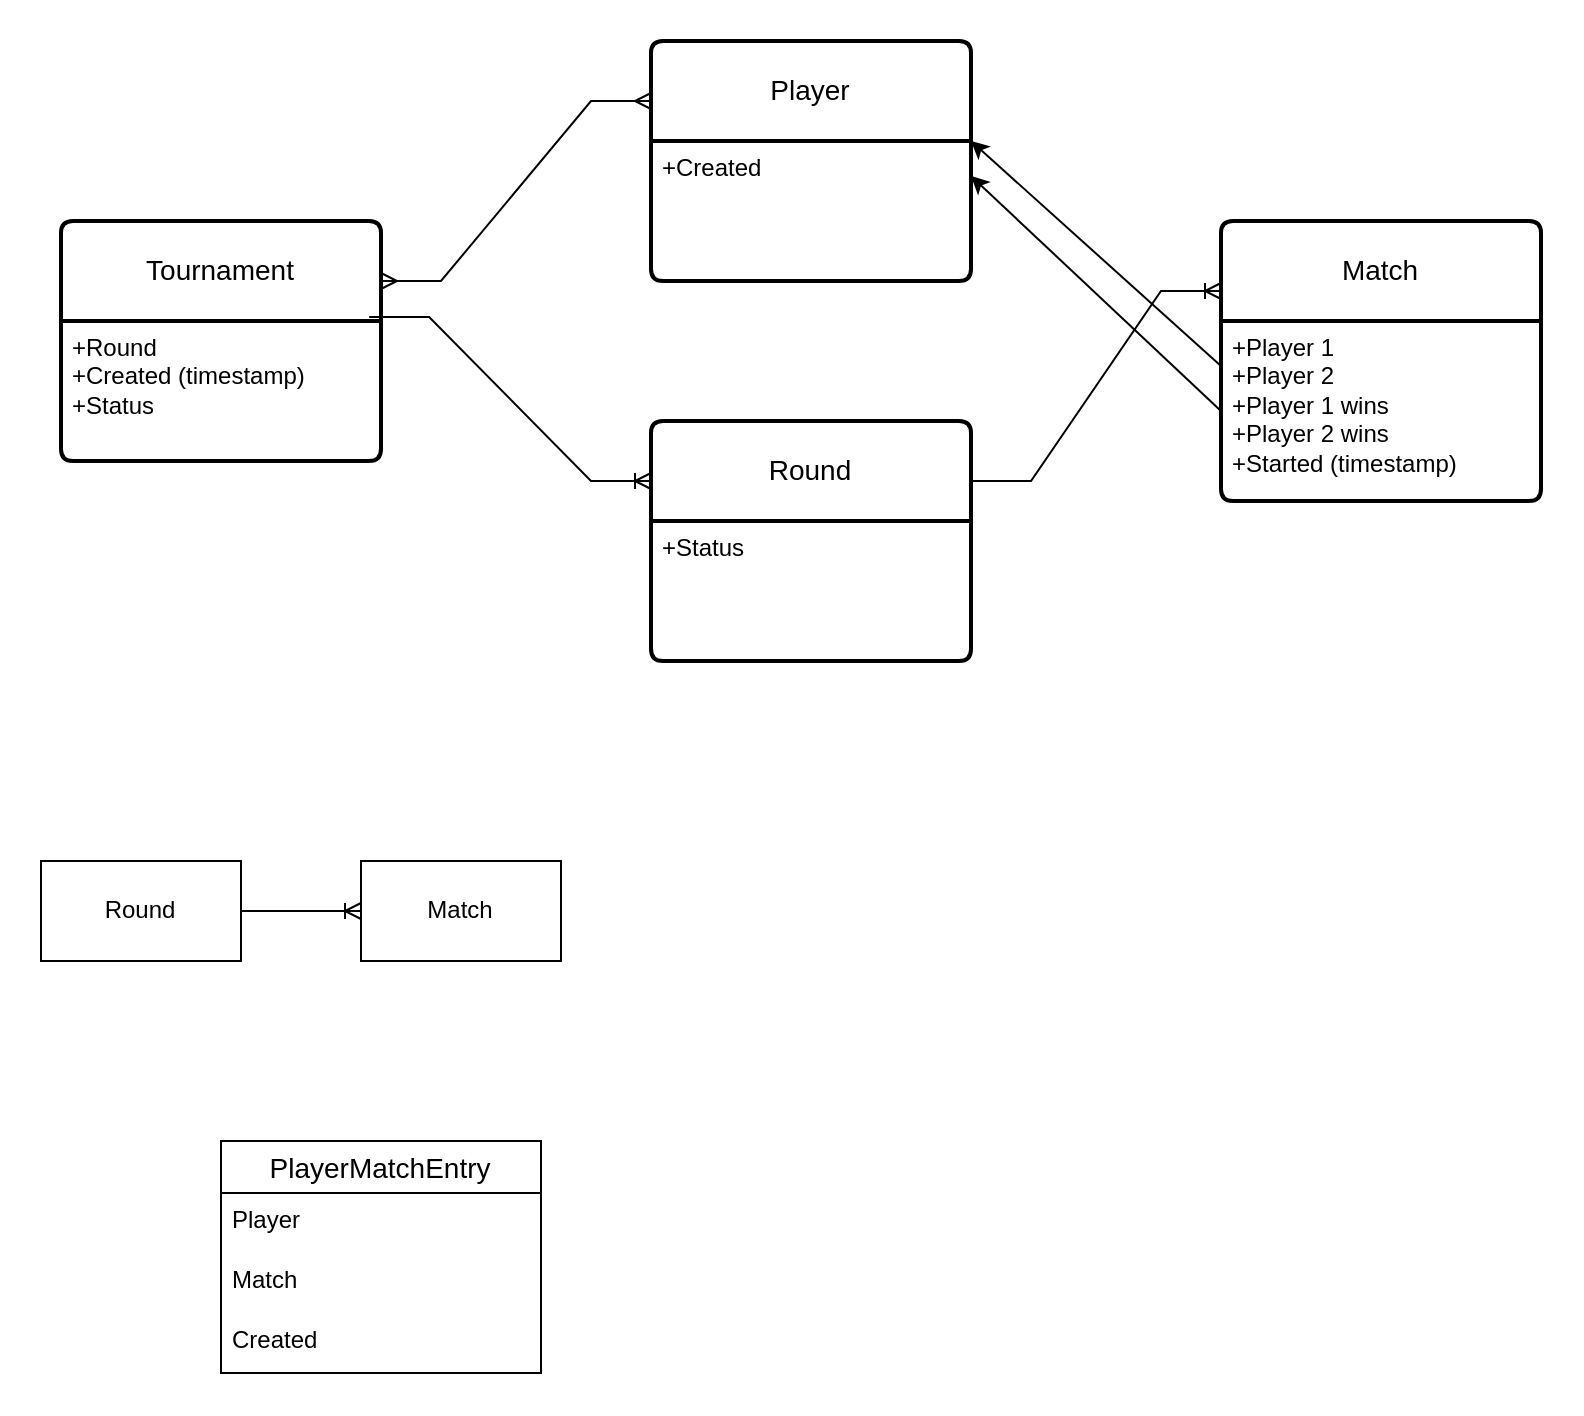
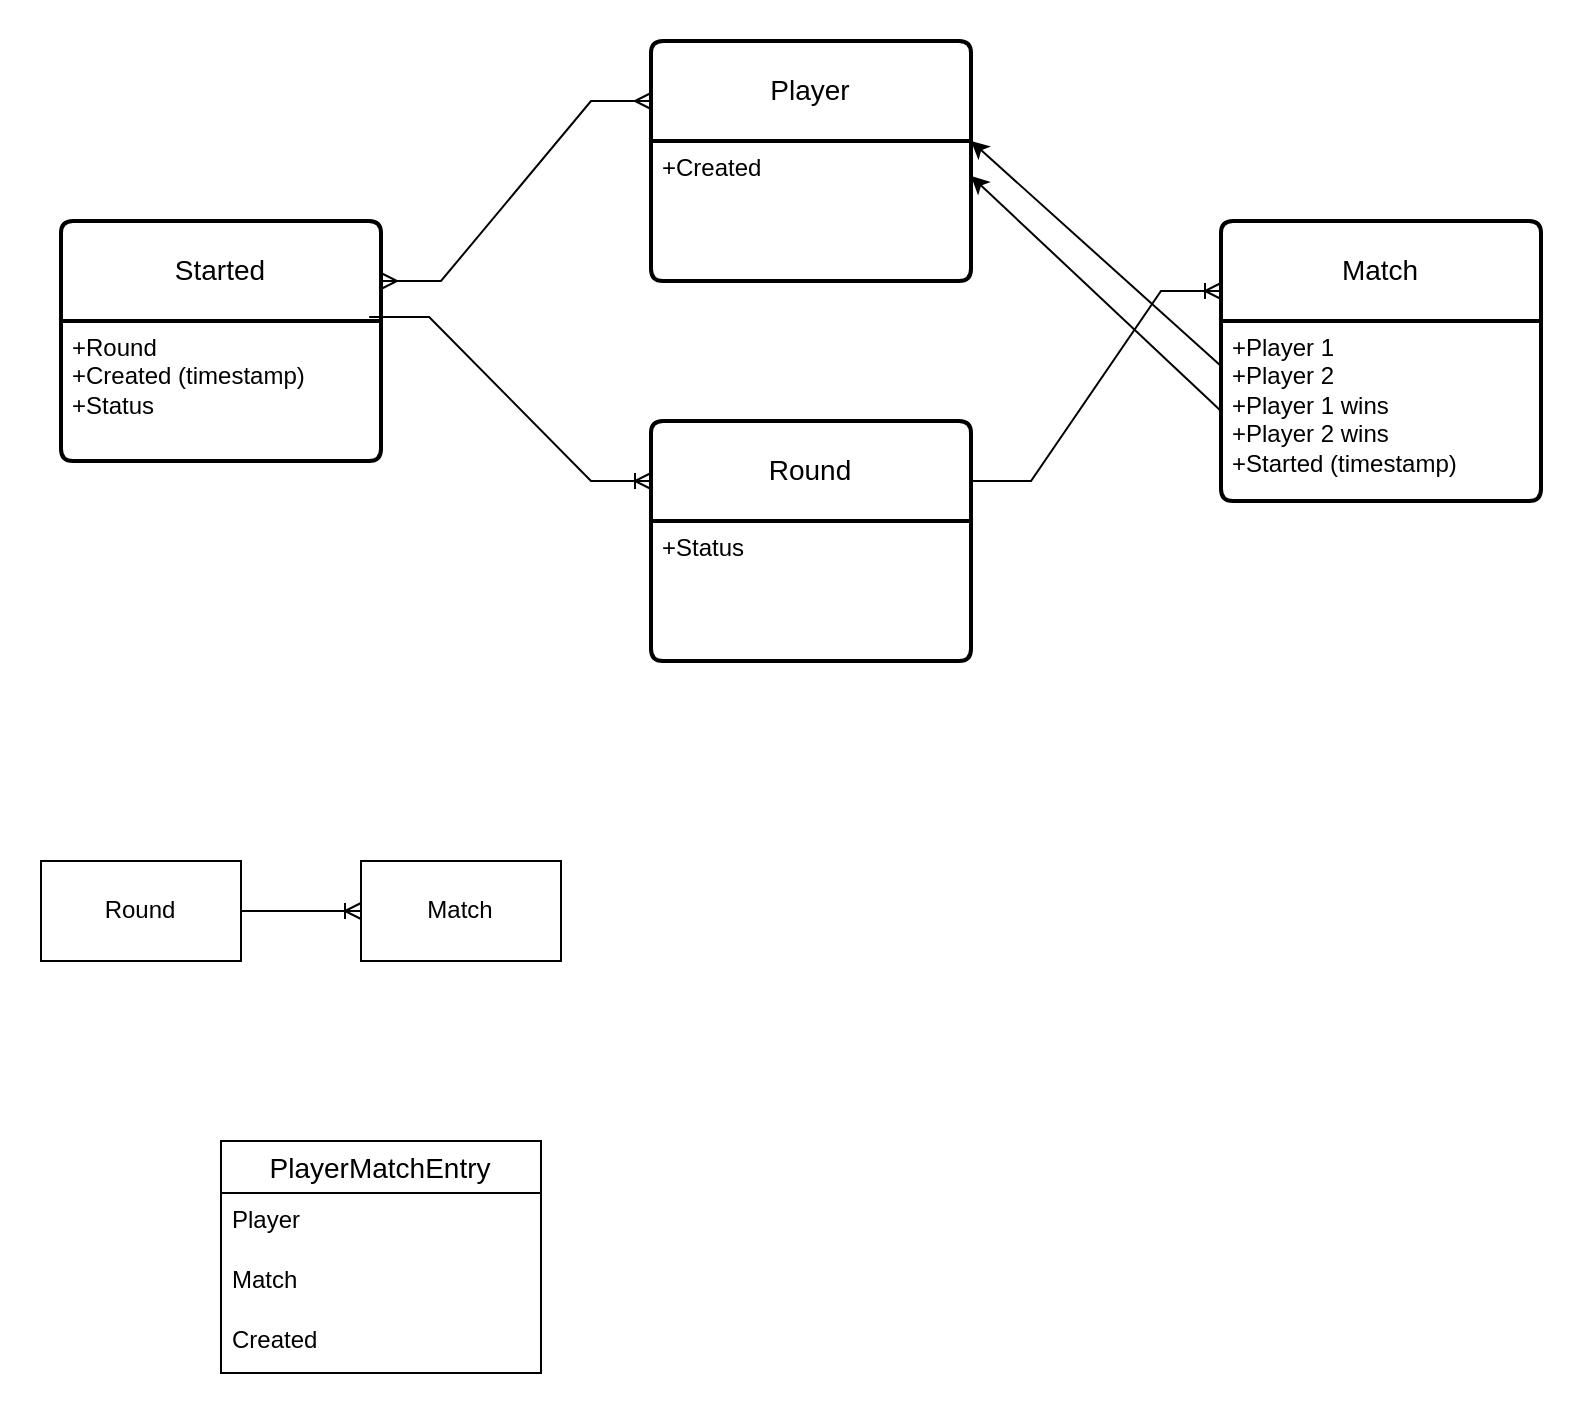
node "Tournament": label "Tournament" -> "Started"
